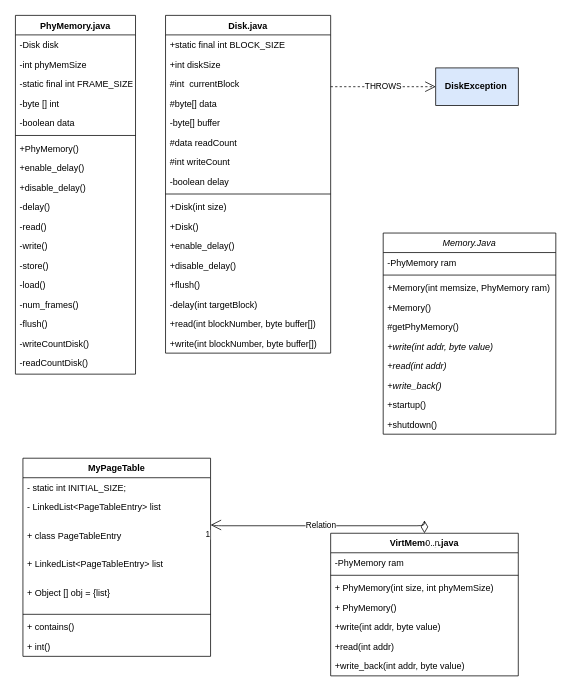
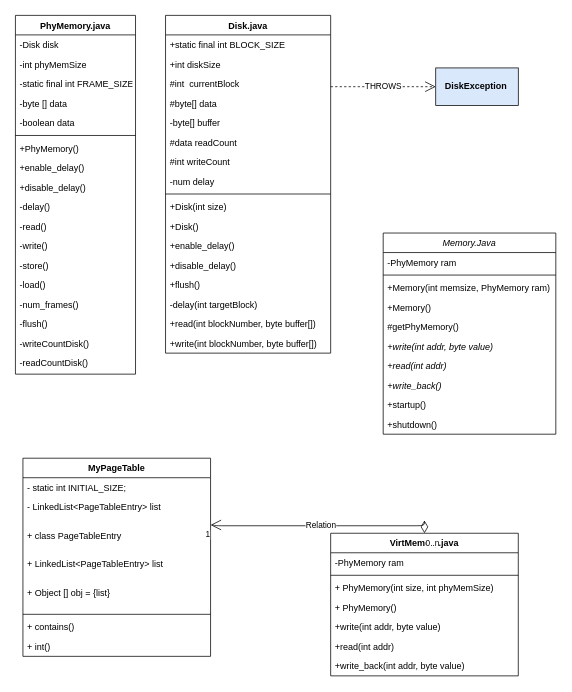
node "-byte [] int": label "-byte [] int" -> "-byte [] data"
node "-boolean delay": label "-boolean delay" -> "-num delay"
